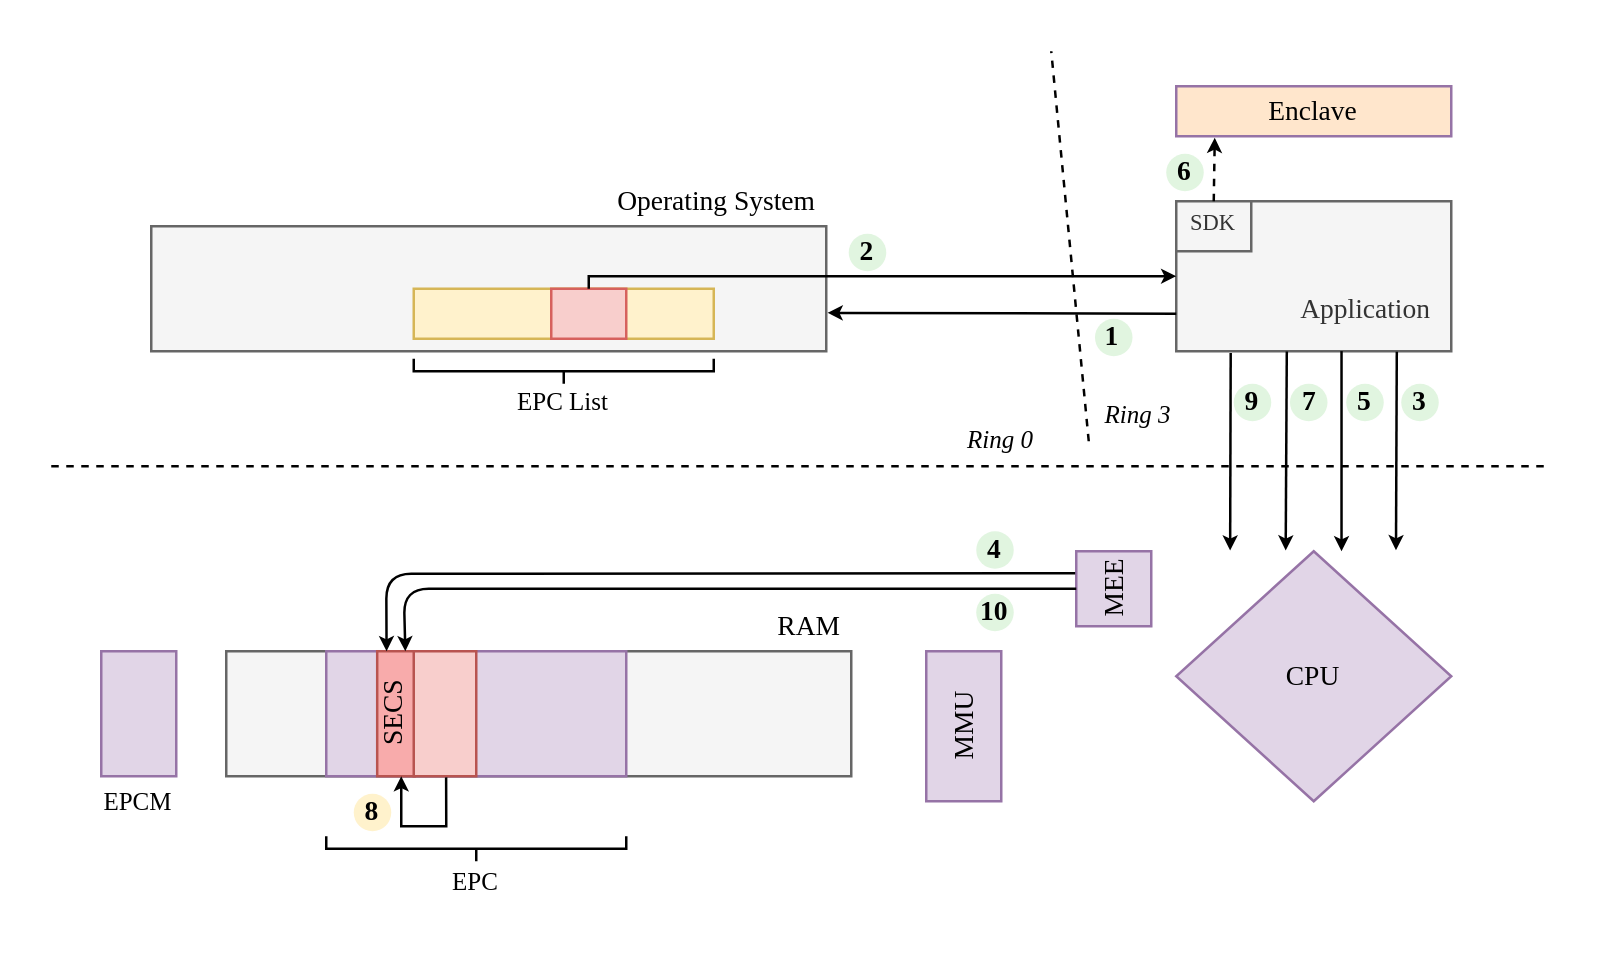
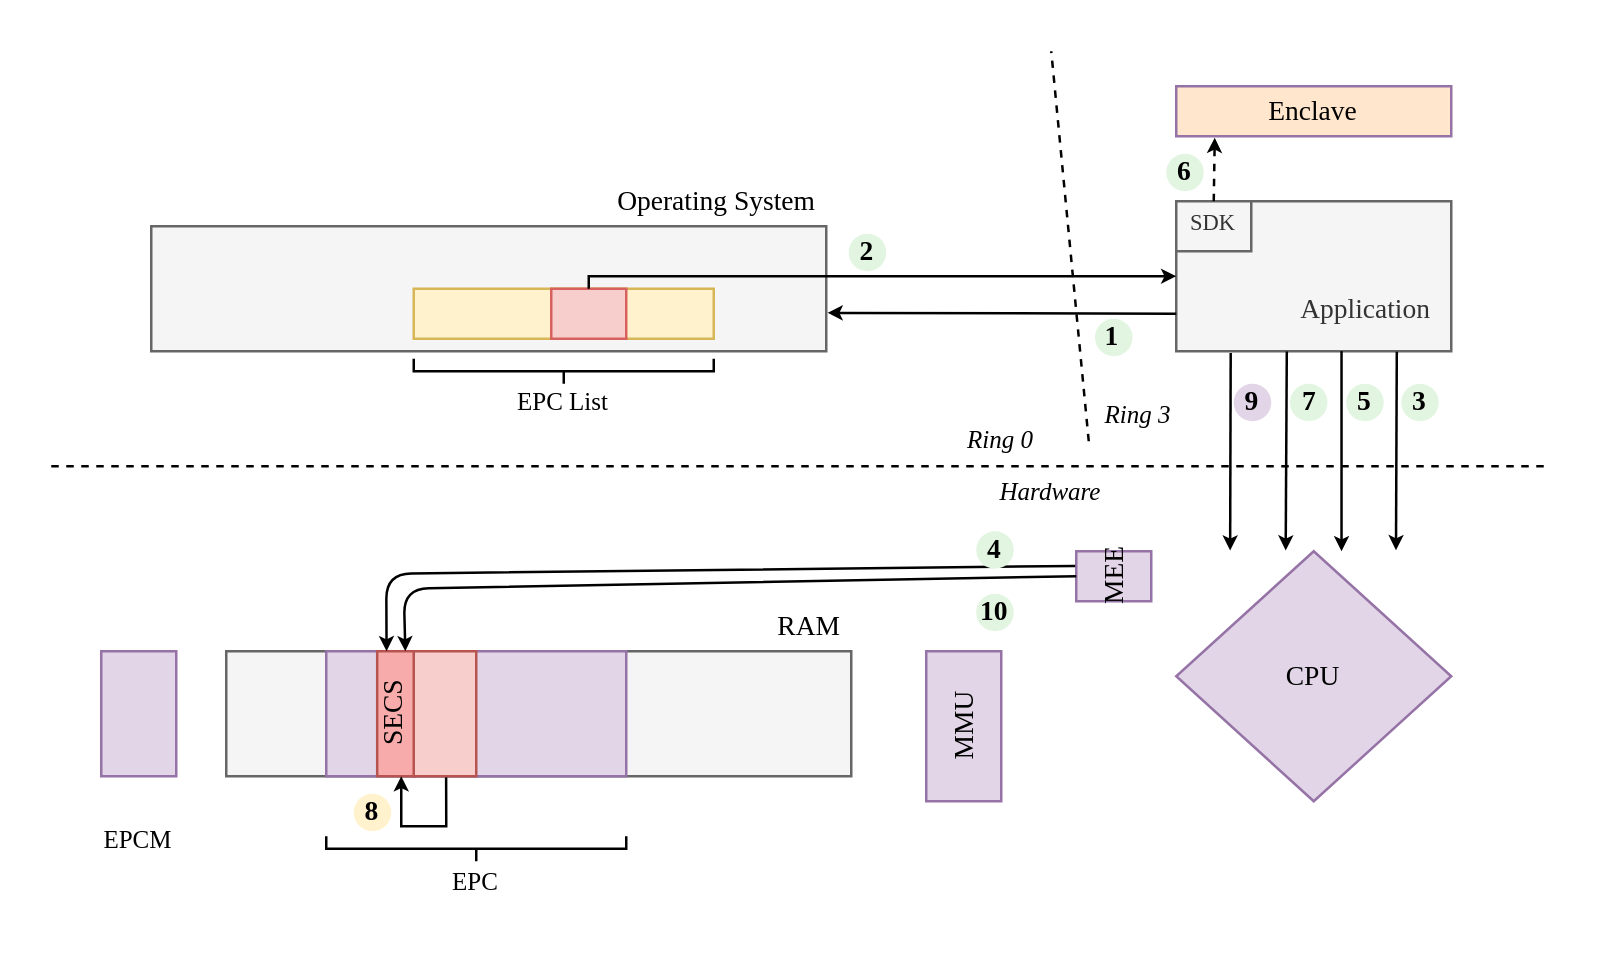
node "9": fillcolor #e1f5e0 -> #e1d5e7
node "Hardware": added
node "MEE": size 75x75 -> 75x50
node "EPCM": moved (139, 801) -> (139, 839)
